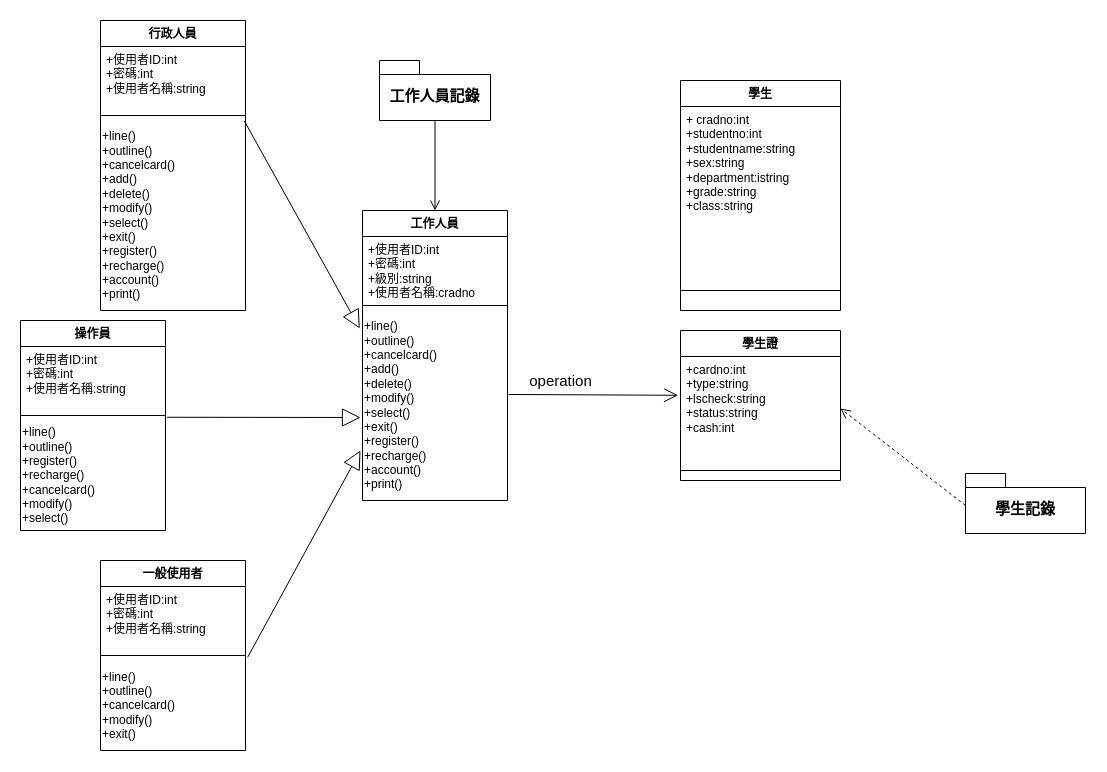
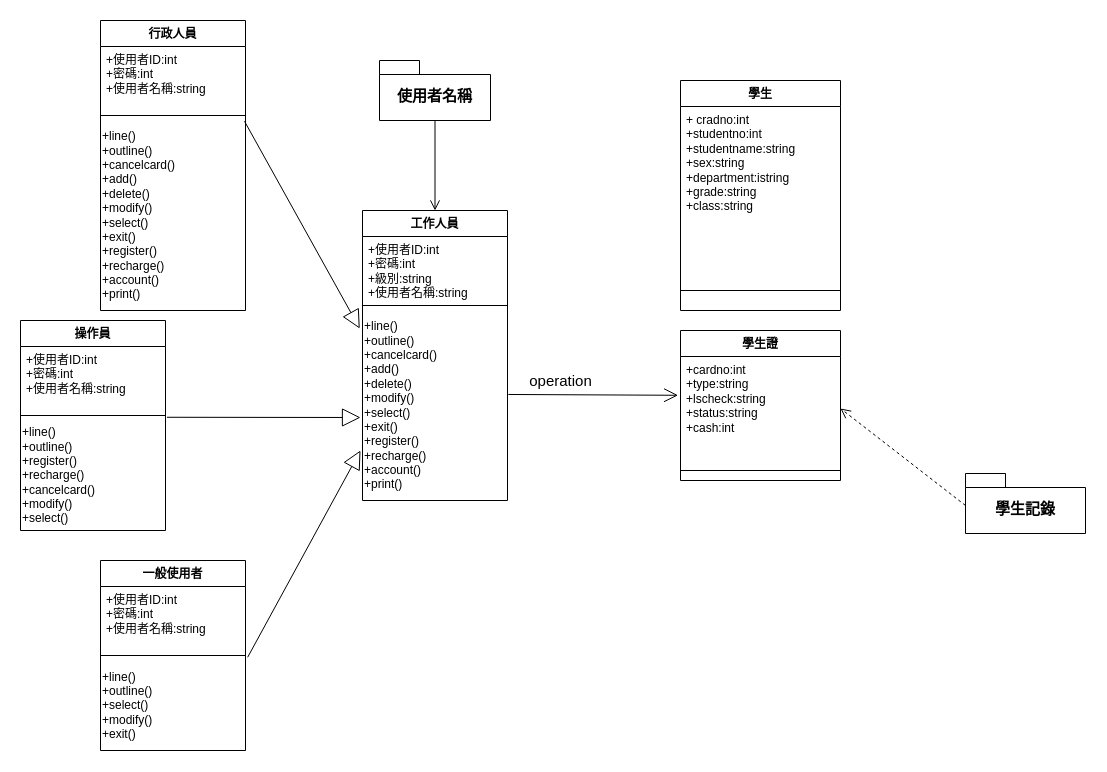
node "工作人員記錄": label "工作人員記錄" -> "使用者名稱"
node "+使用者ID:int +密碼:int +級別:string +使用者名稱:cradno": label "+使用者ID:int +密碼:int +級別:string +使用者名稱:cradno" -> "+使用者ID:int +密碼:int +級別:string +使用者名稱:string"
node "+line() +outline() +cancelcard() +modify() +exit()": label "+line() +outline() +cancelcard() +modify() +exit()" -> "+line() +outline() +select() +modify() +exit()"
